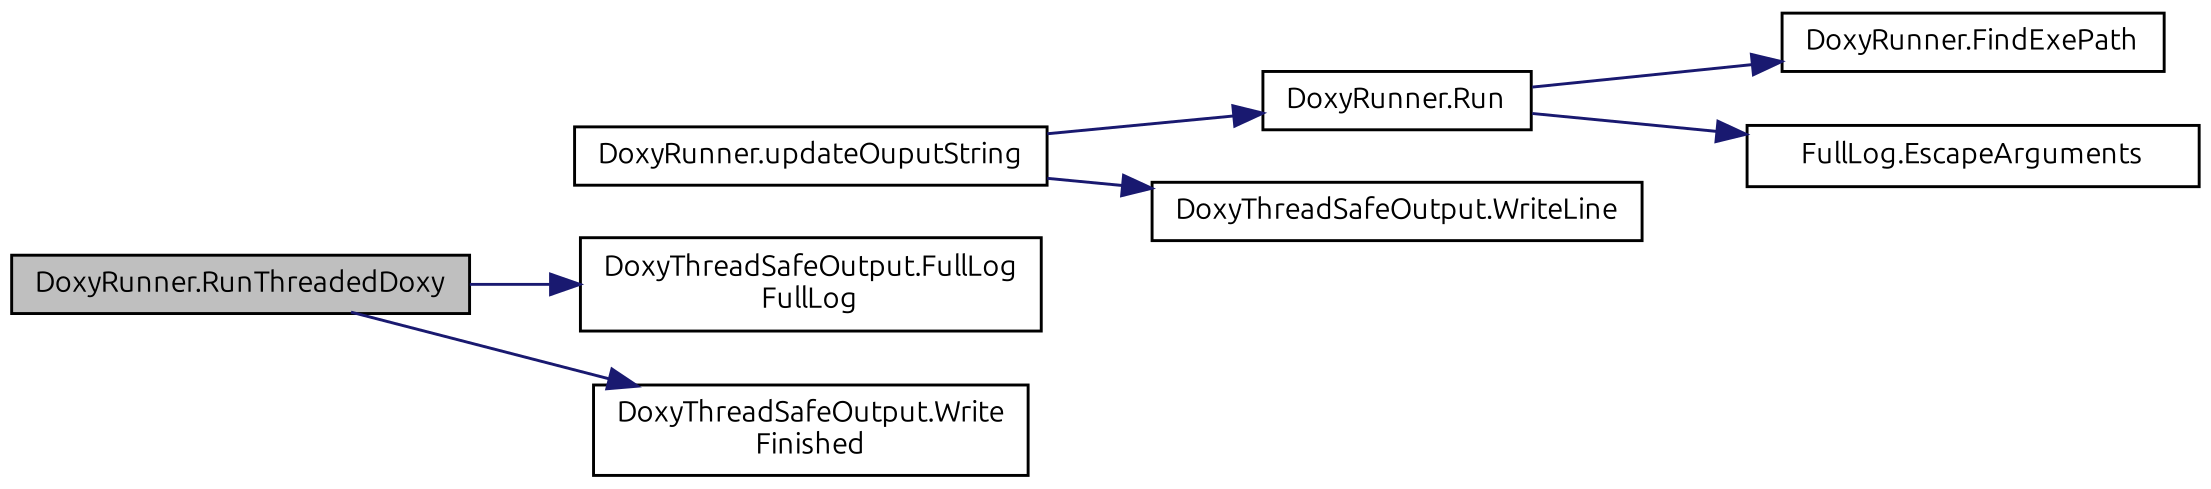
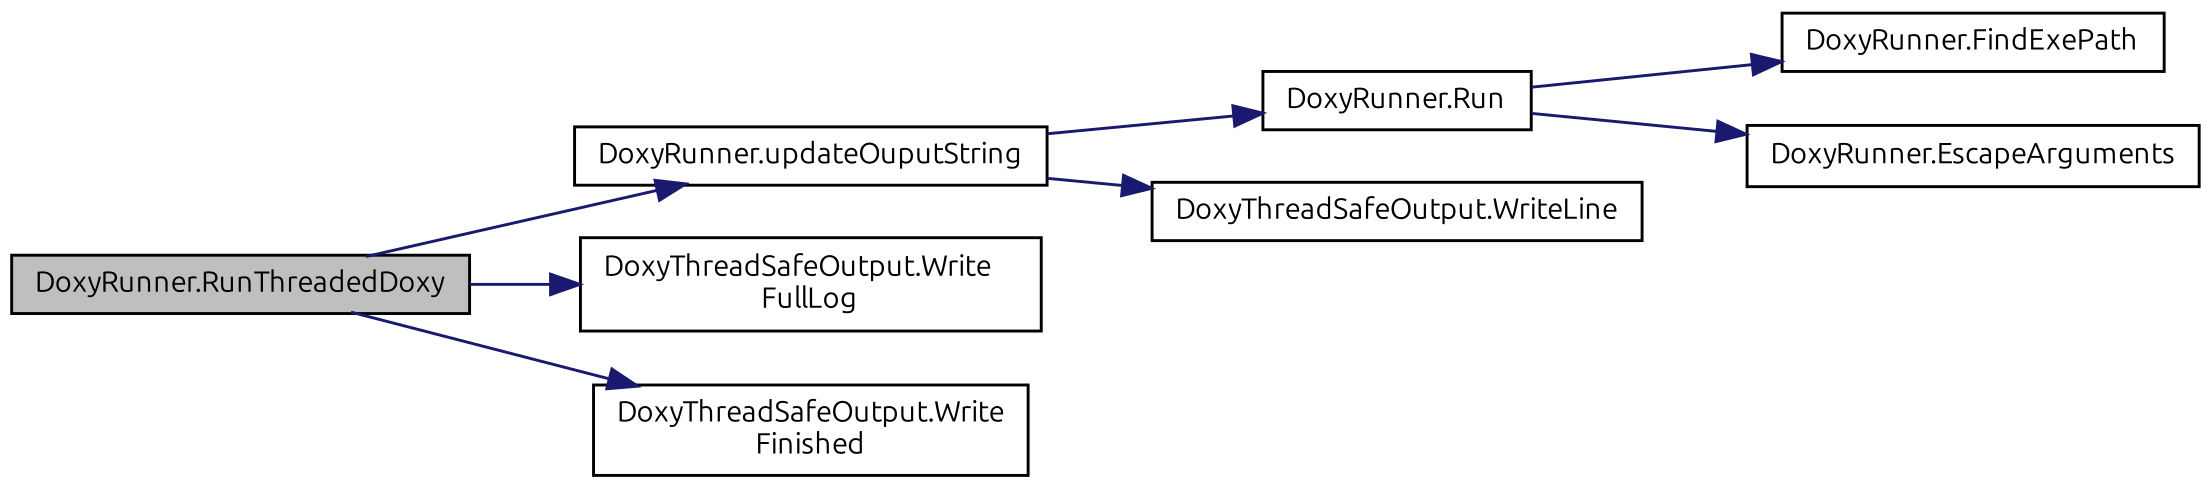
node "FullLog.EscapeArguments": label "FullLog.EscapeArguments" -> "DoxyRunner.EscapeArguments"
edge "DoxyRunner.RunThreadedDoxy" -> "DoxyRunner.updateOuputString": added
node "DoxyThreadSafeOutput.FullLog FullLog": label "DoxyThreadSafeOutput.FullLog FullLog" -> "DoxyThreadSafeOutput.Write FullLog"
